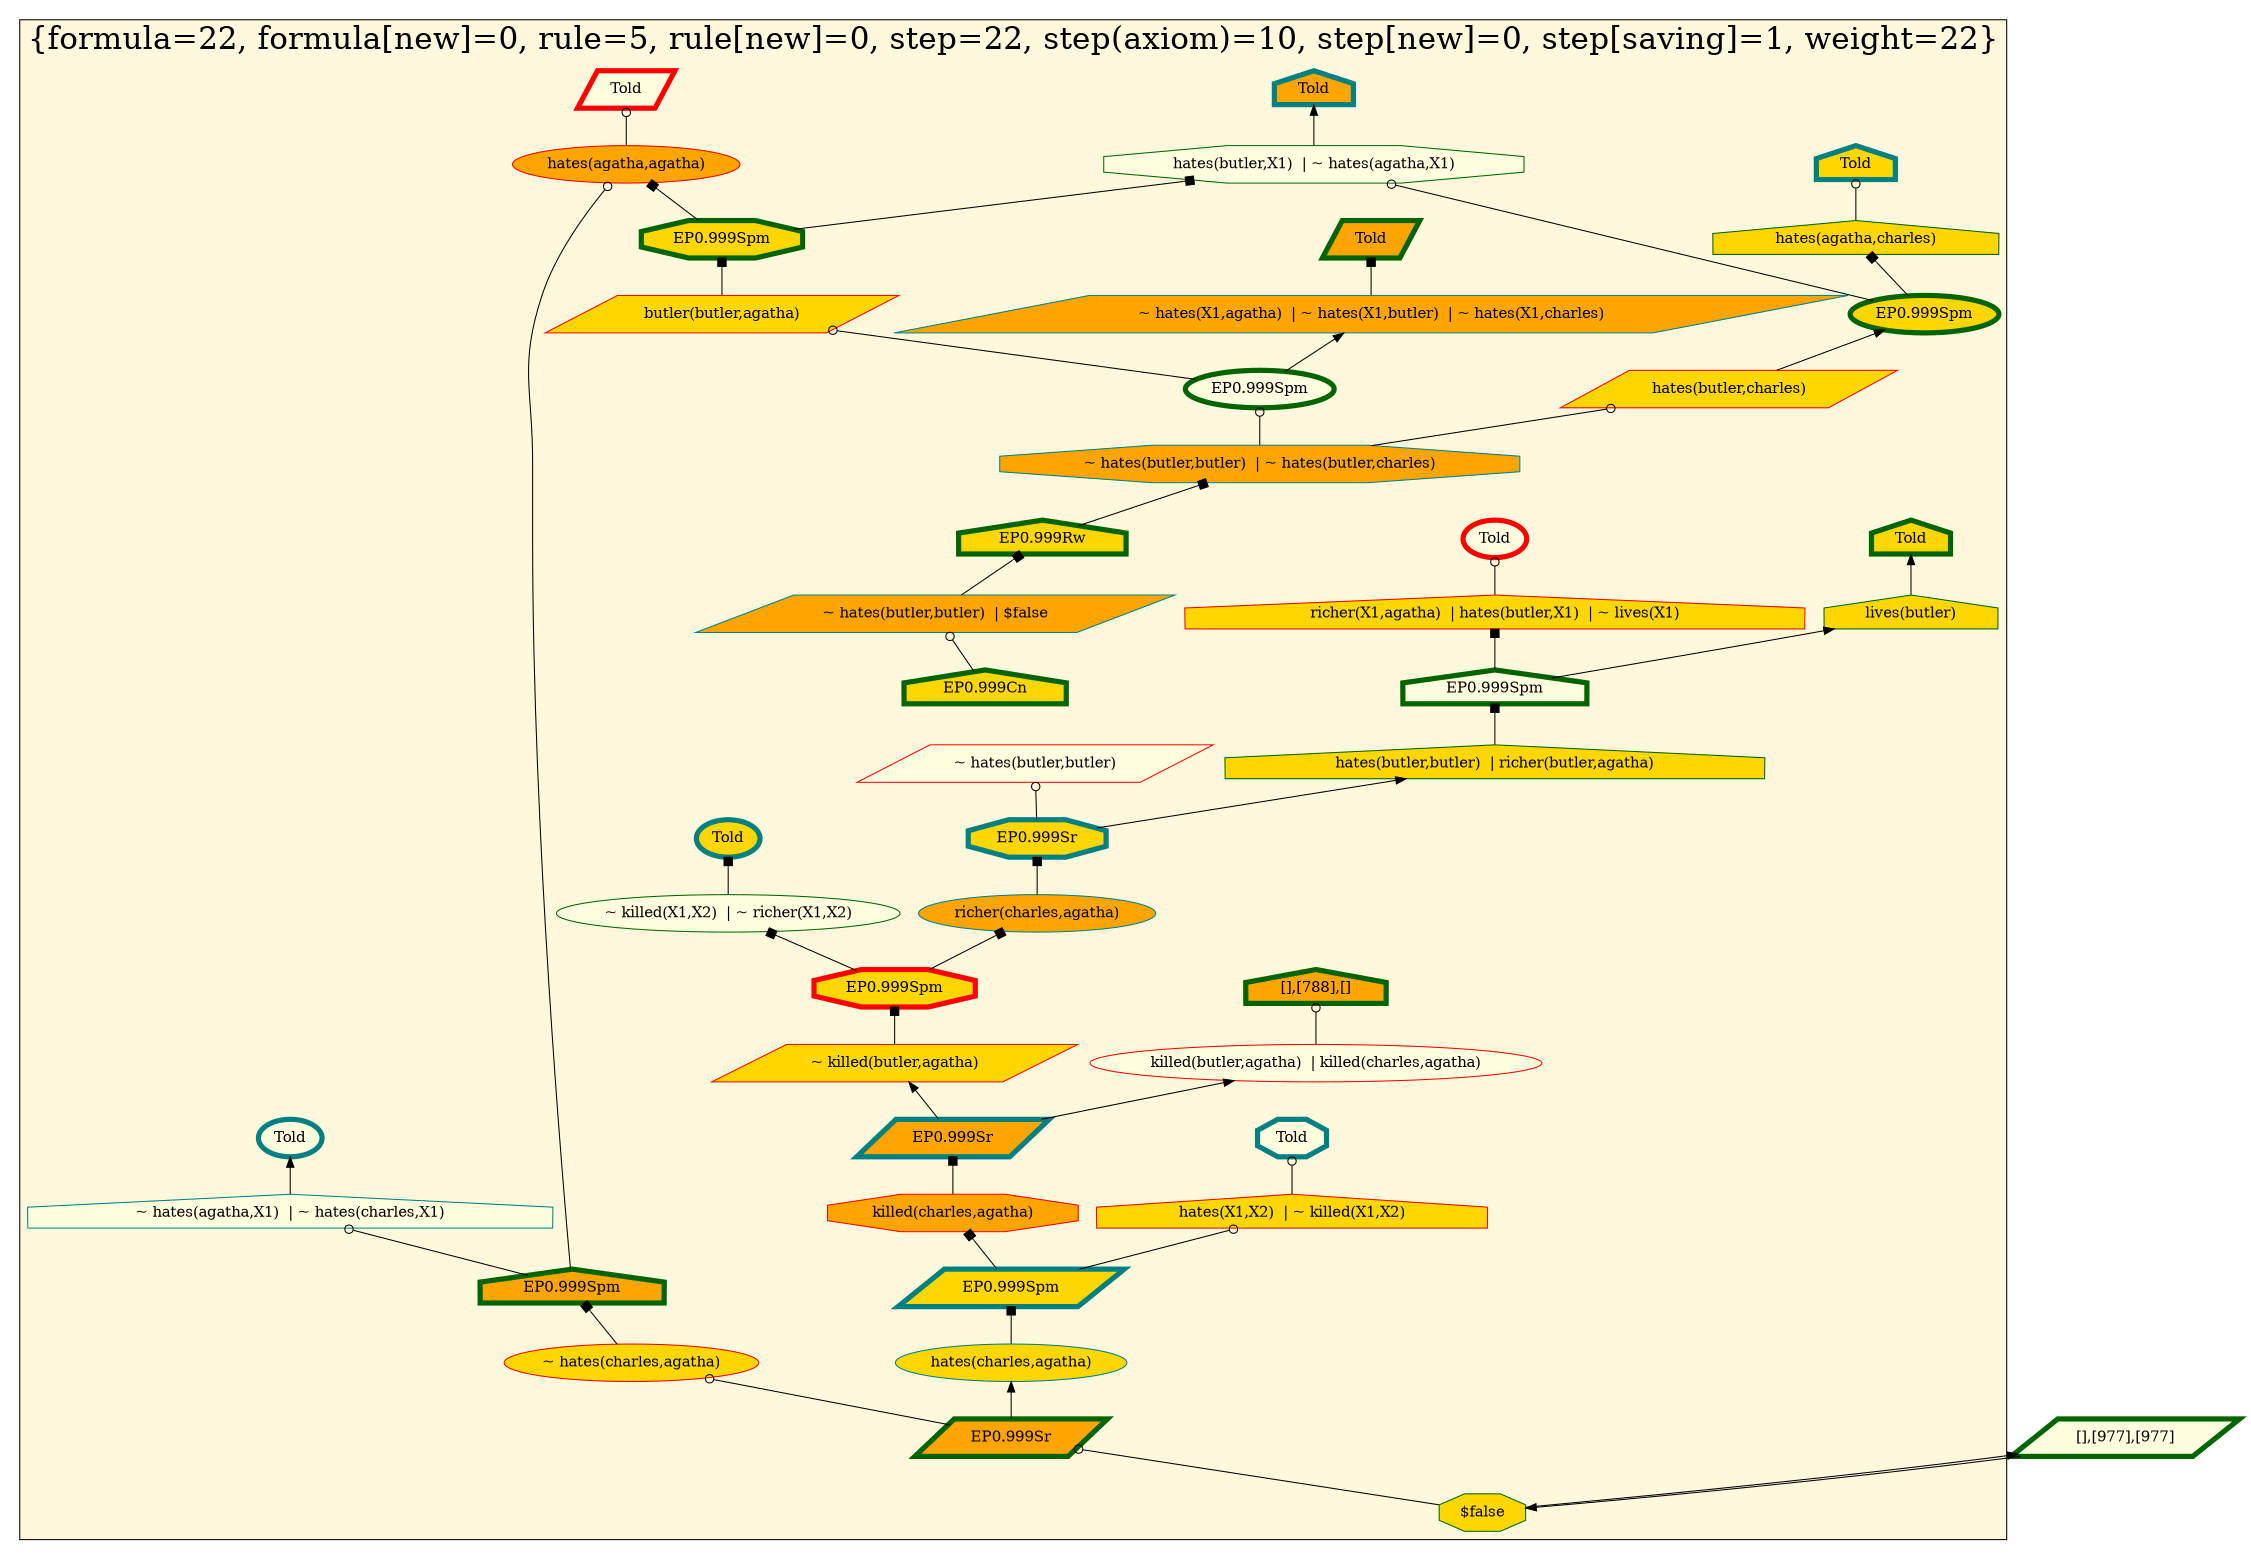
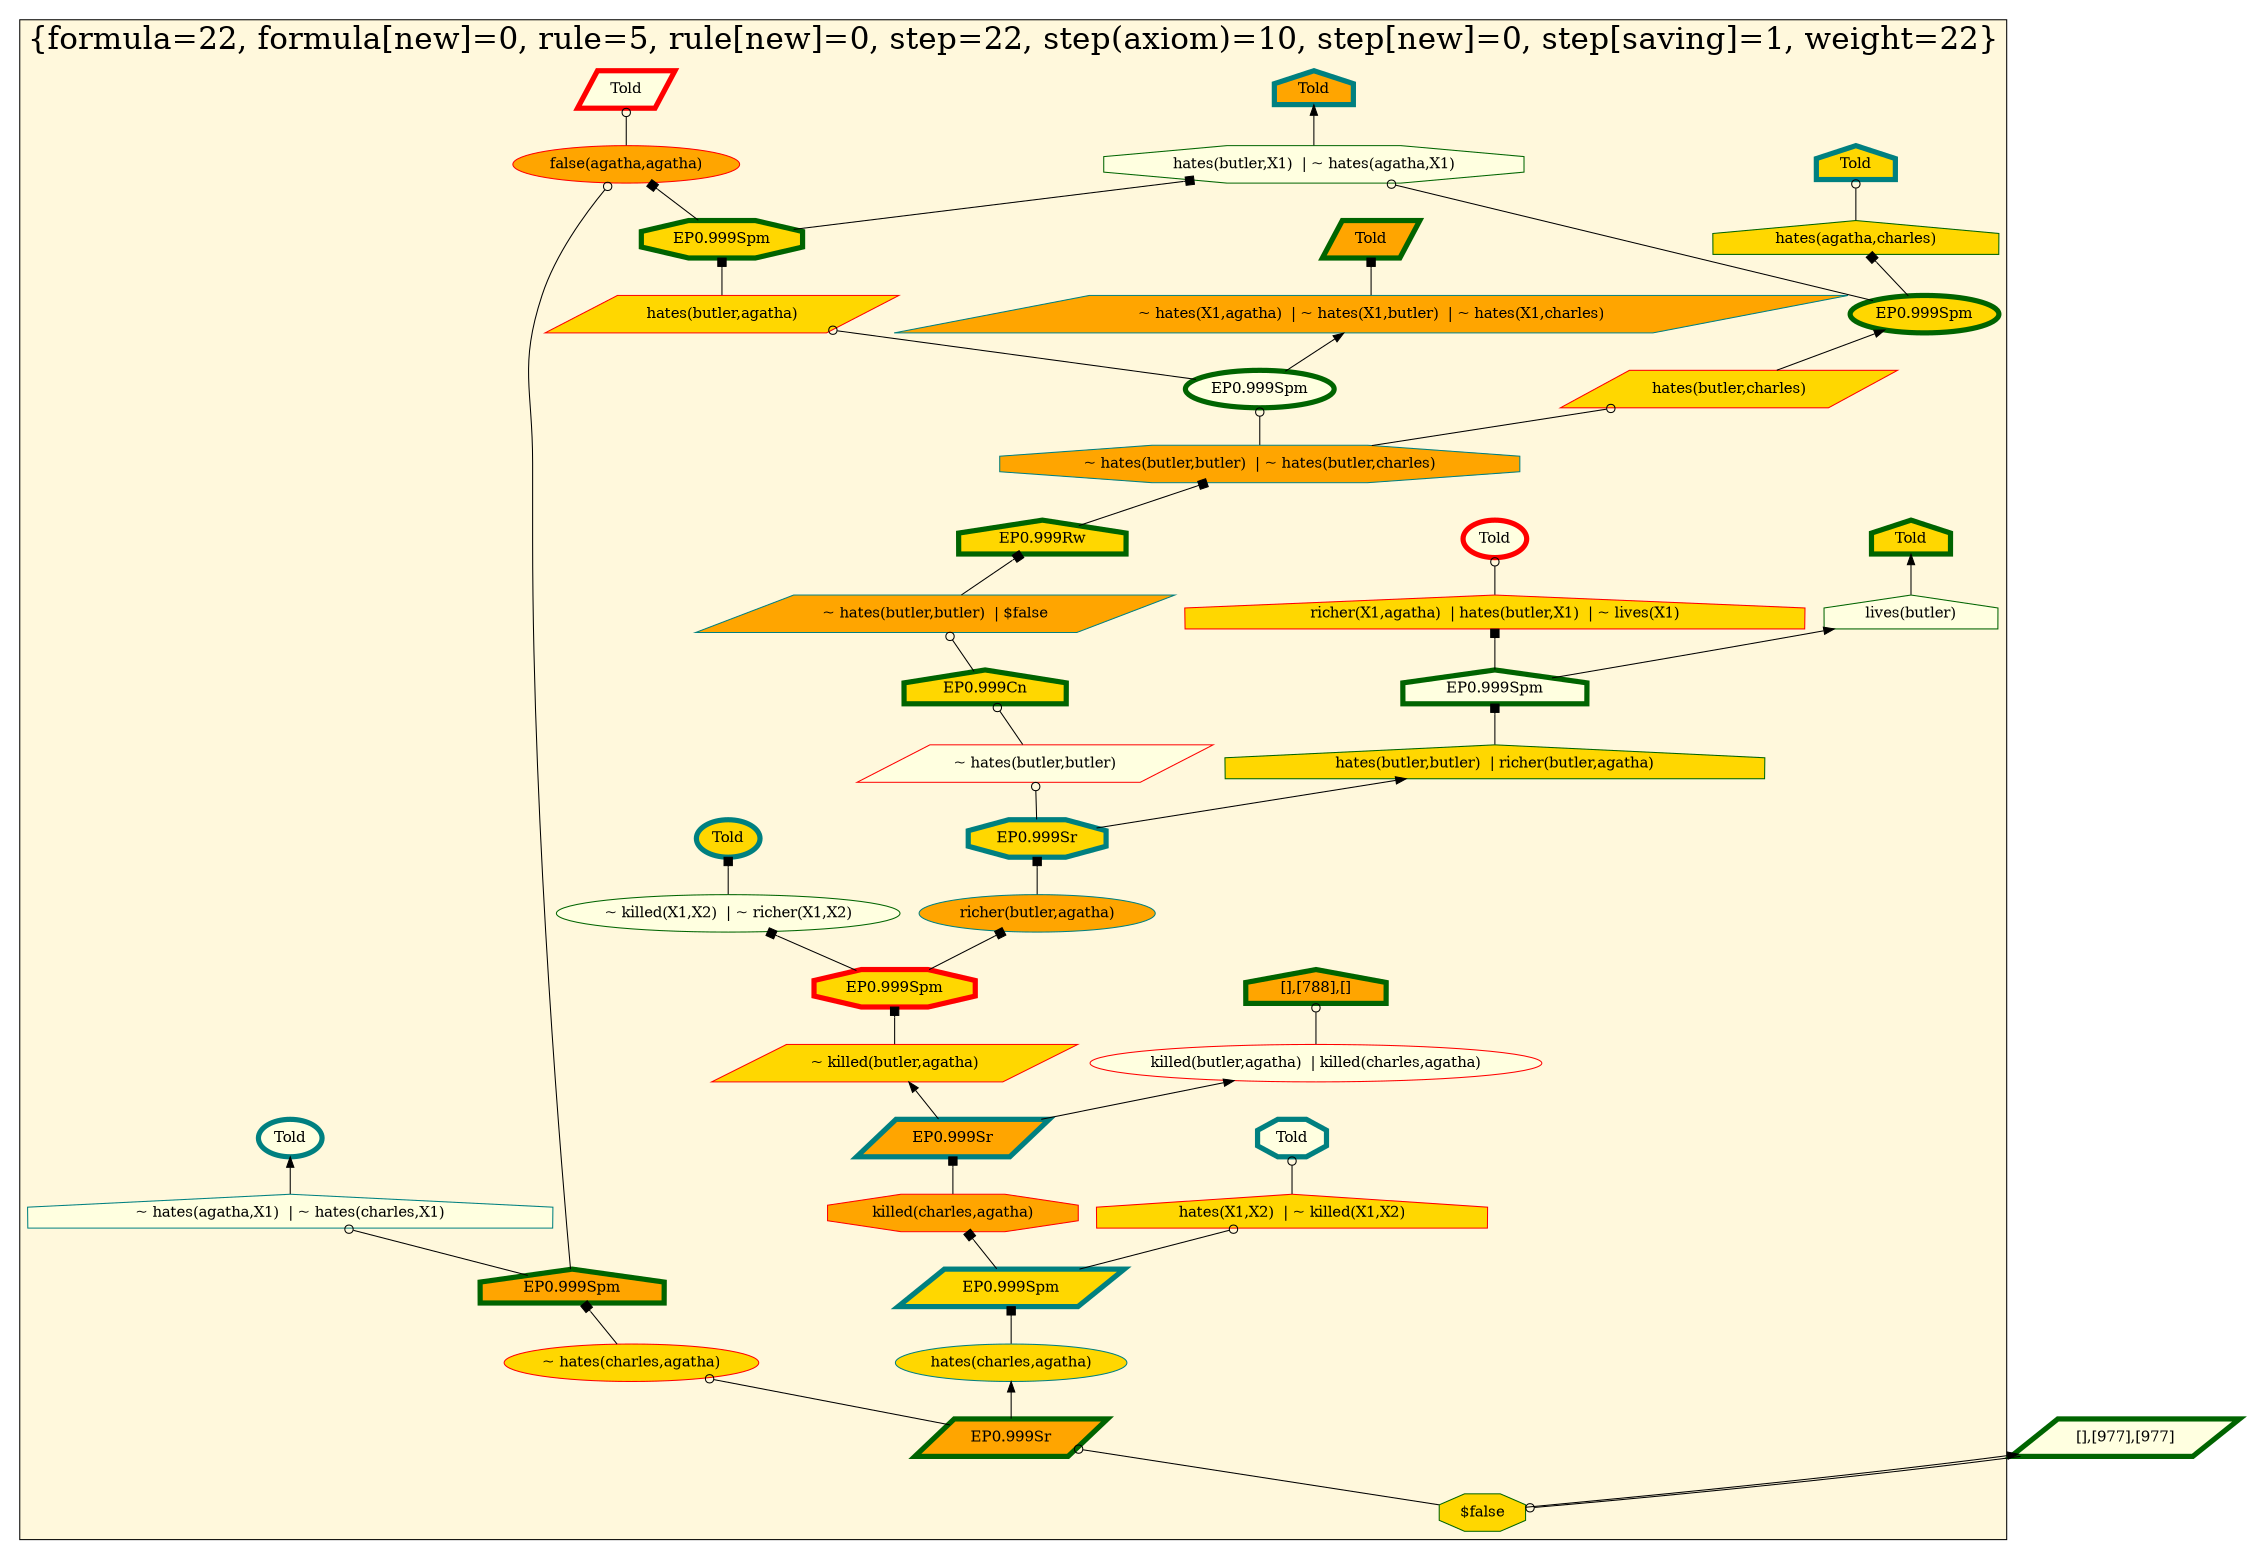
node "hates(agatha,agatha)": label "hates(agatha,agatha)" -> "false(agatha,agatha)"
node "butler(butler,agatha)": label "butler(butler,agatha)" -> "hates(butler,agatha)"
node "lives(butler)": fillcolor gold -> lightyellow
edge "~ hates(butler,butler)" -> "EP0.999Cn": added
node "richer(charles,agatha)": label "richer(charles,agatha)" -> "richer(butler,agatha)"
edge "[],[977],[977]" -> "$false": arrowhead normal -> odot
